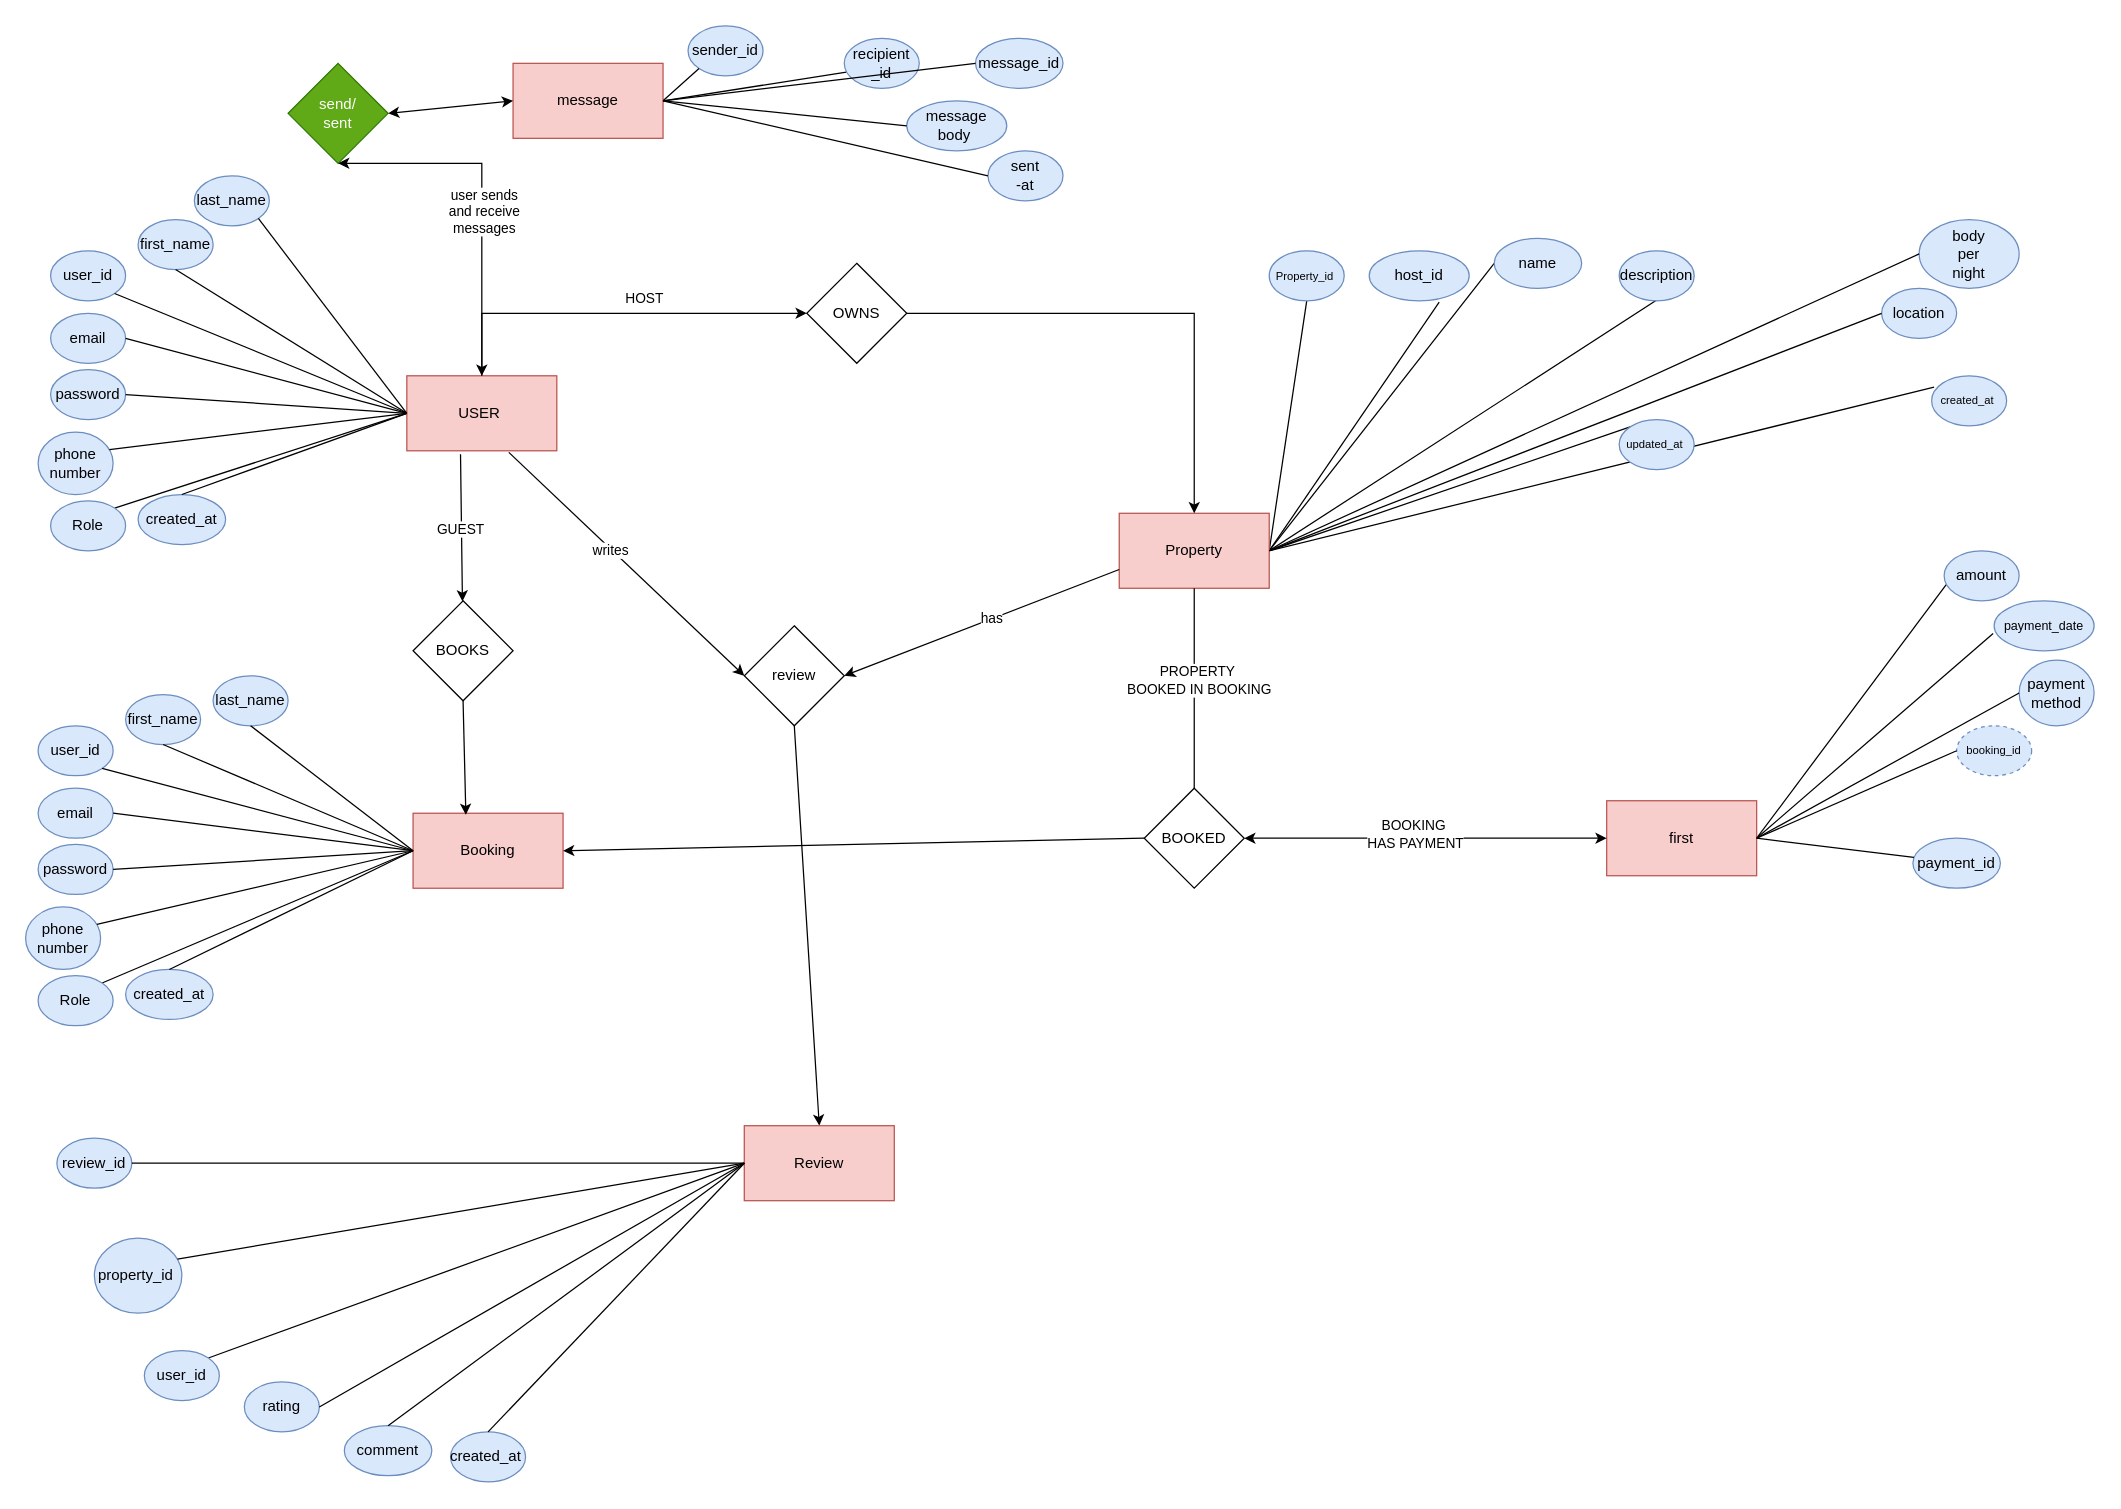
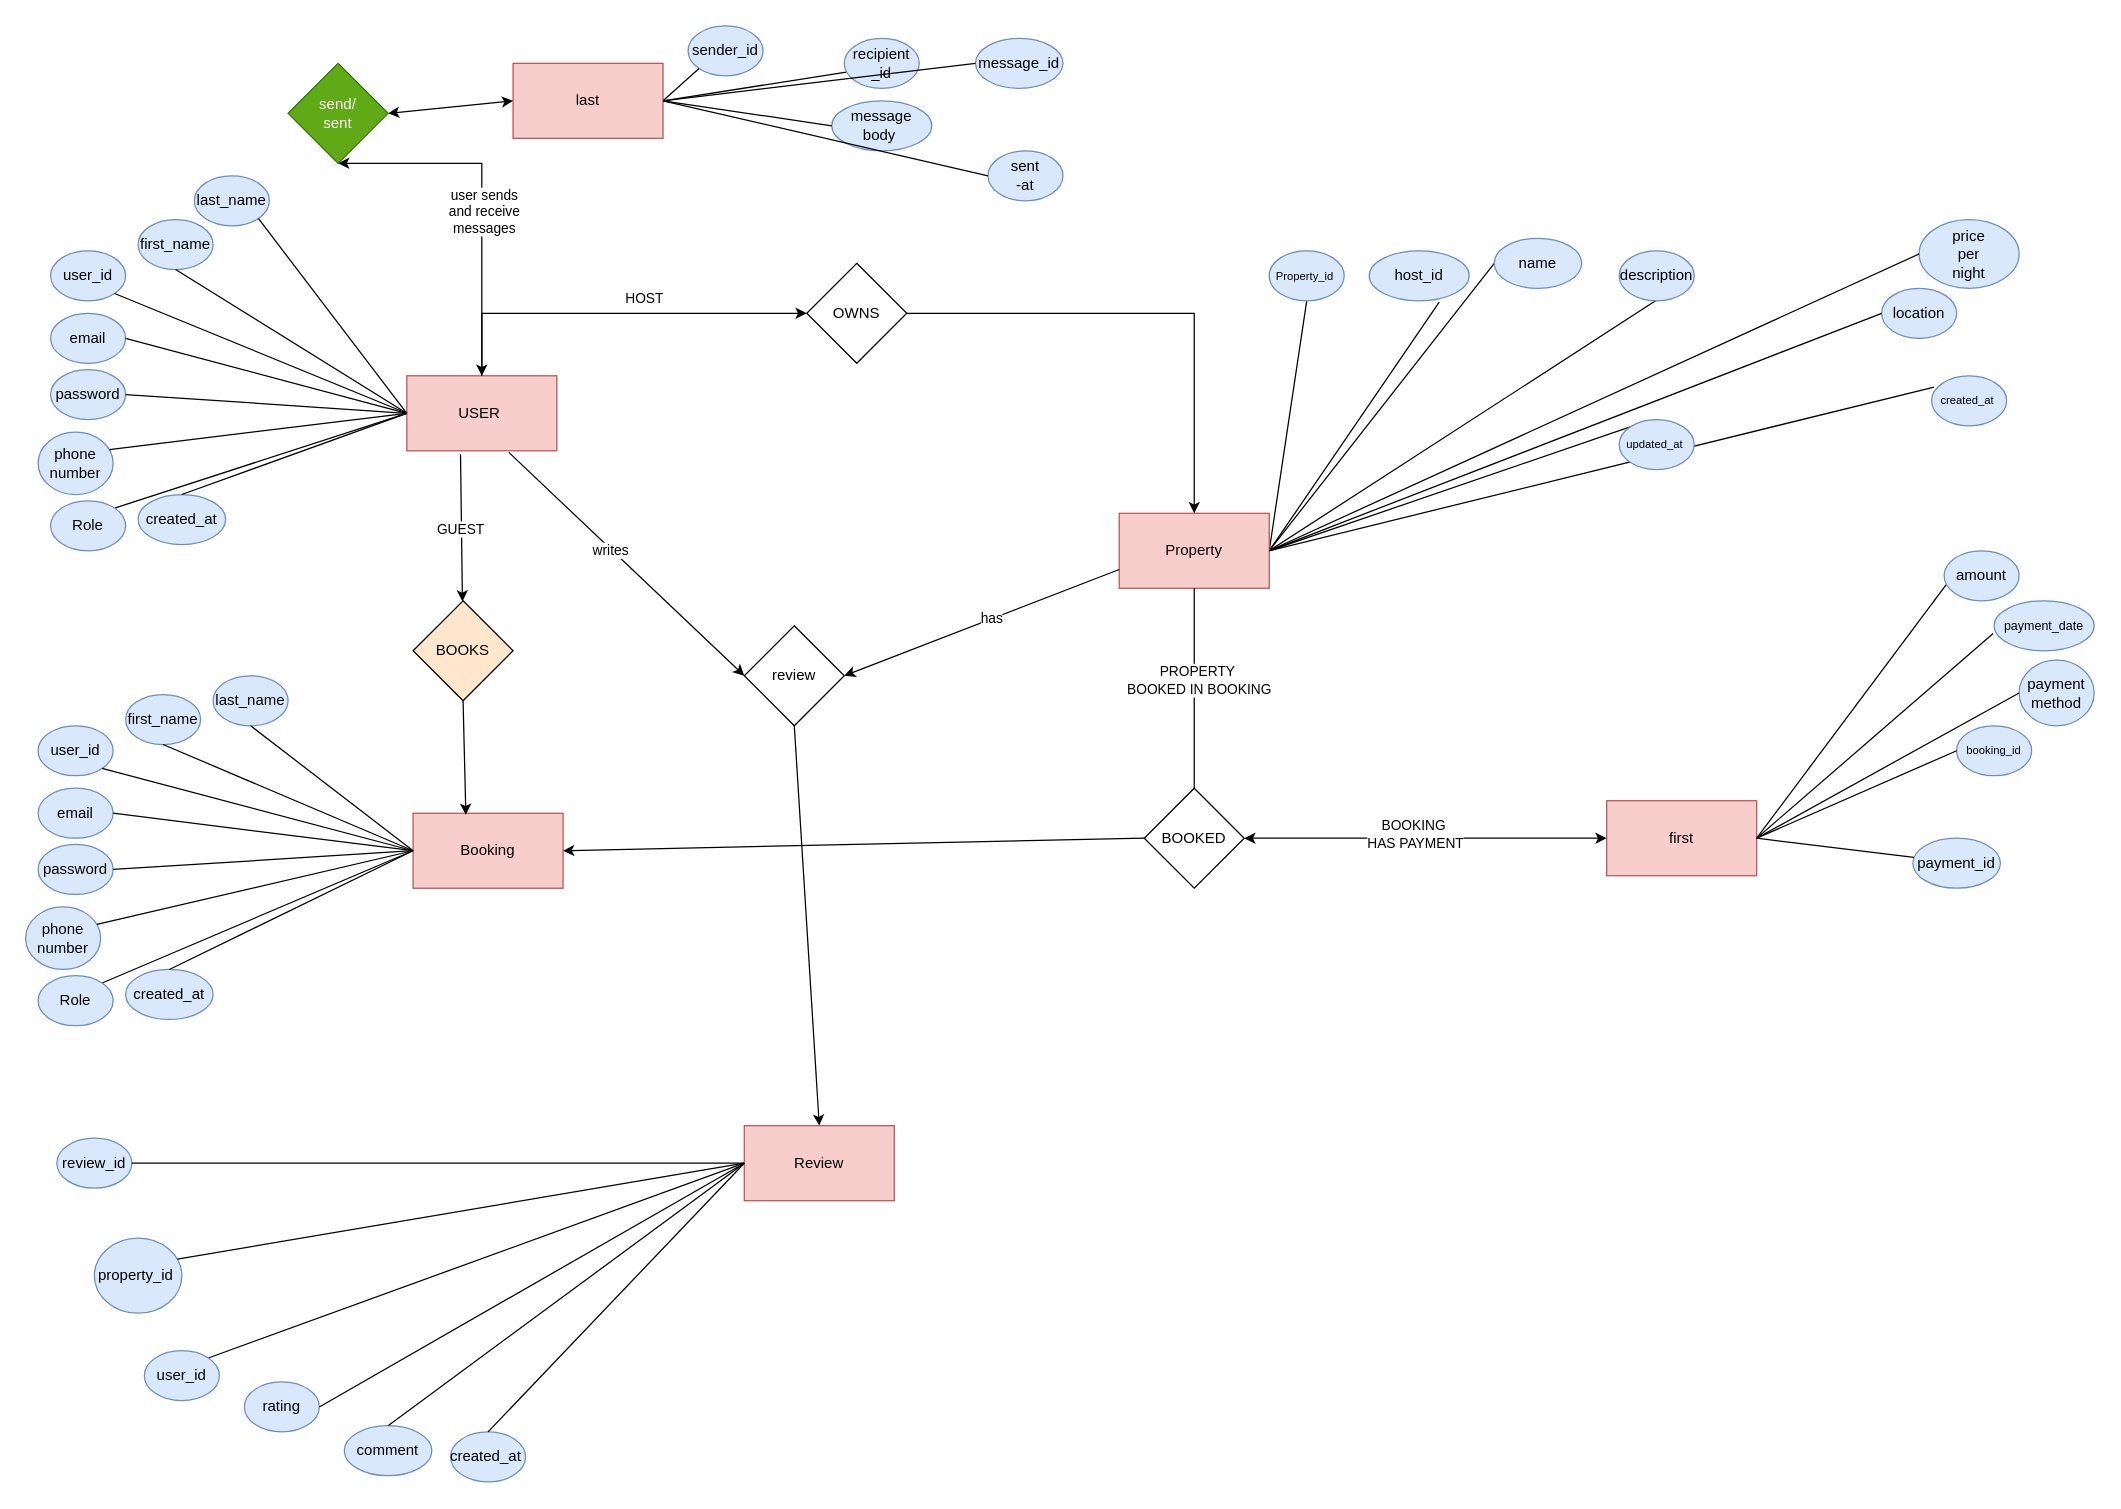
node "message": label "message" -> "last"
node "message body": moved (957, 126) -> (882, 126)
node "body per night": label "body per night" -> "price per night"
node "BOOKS": fillcolor #ffffff -> #ffe6cc
node "booking_id": style dashed -> solid
